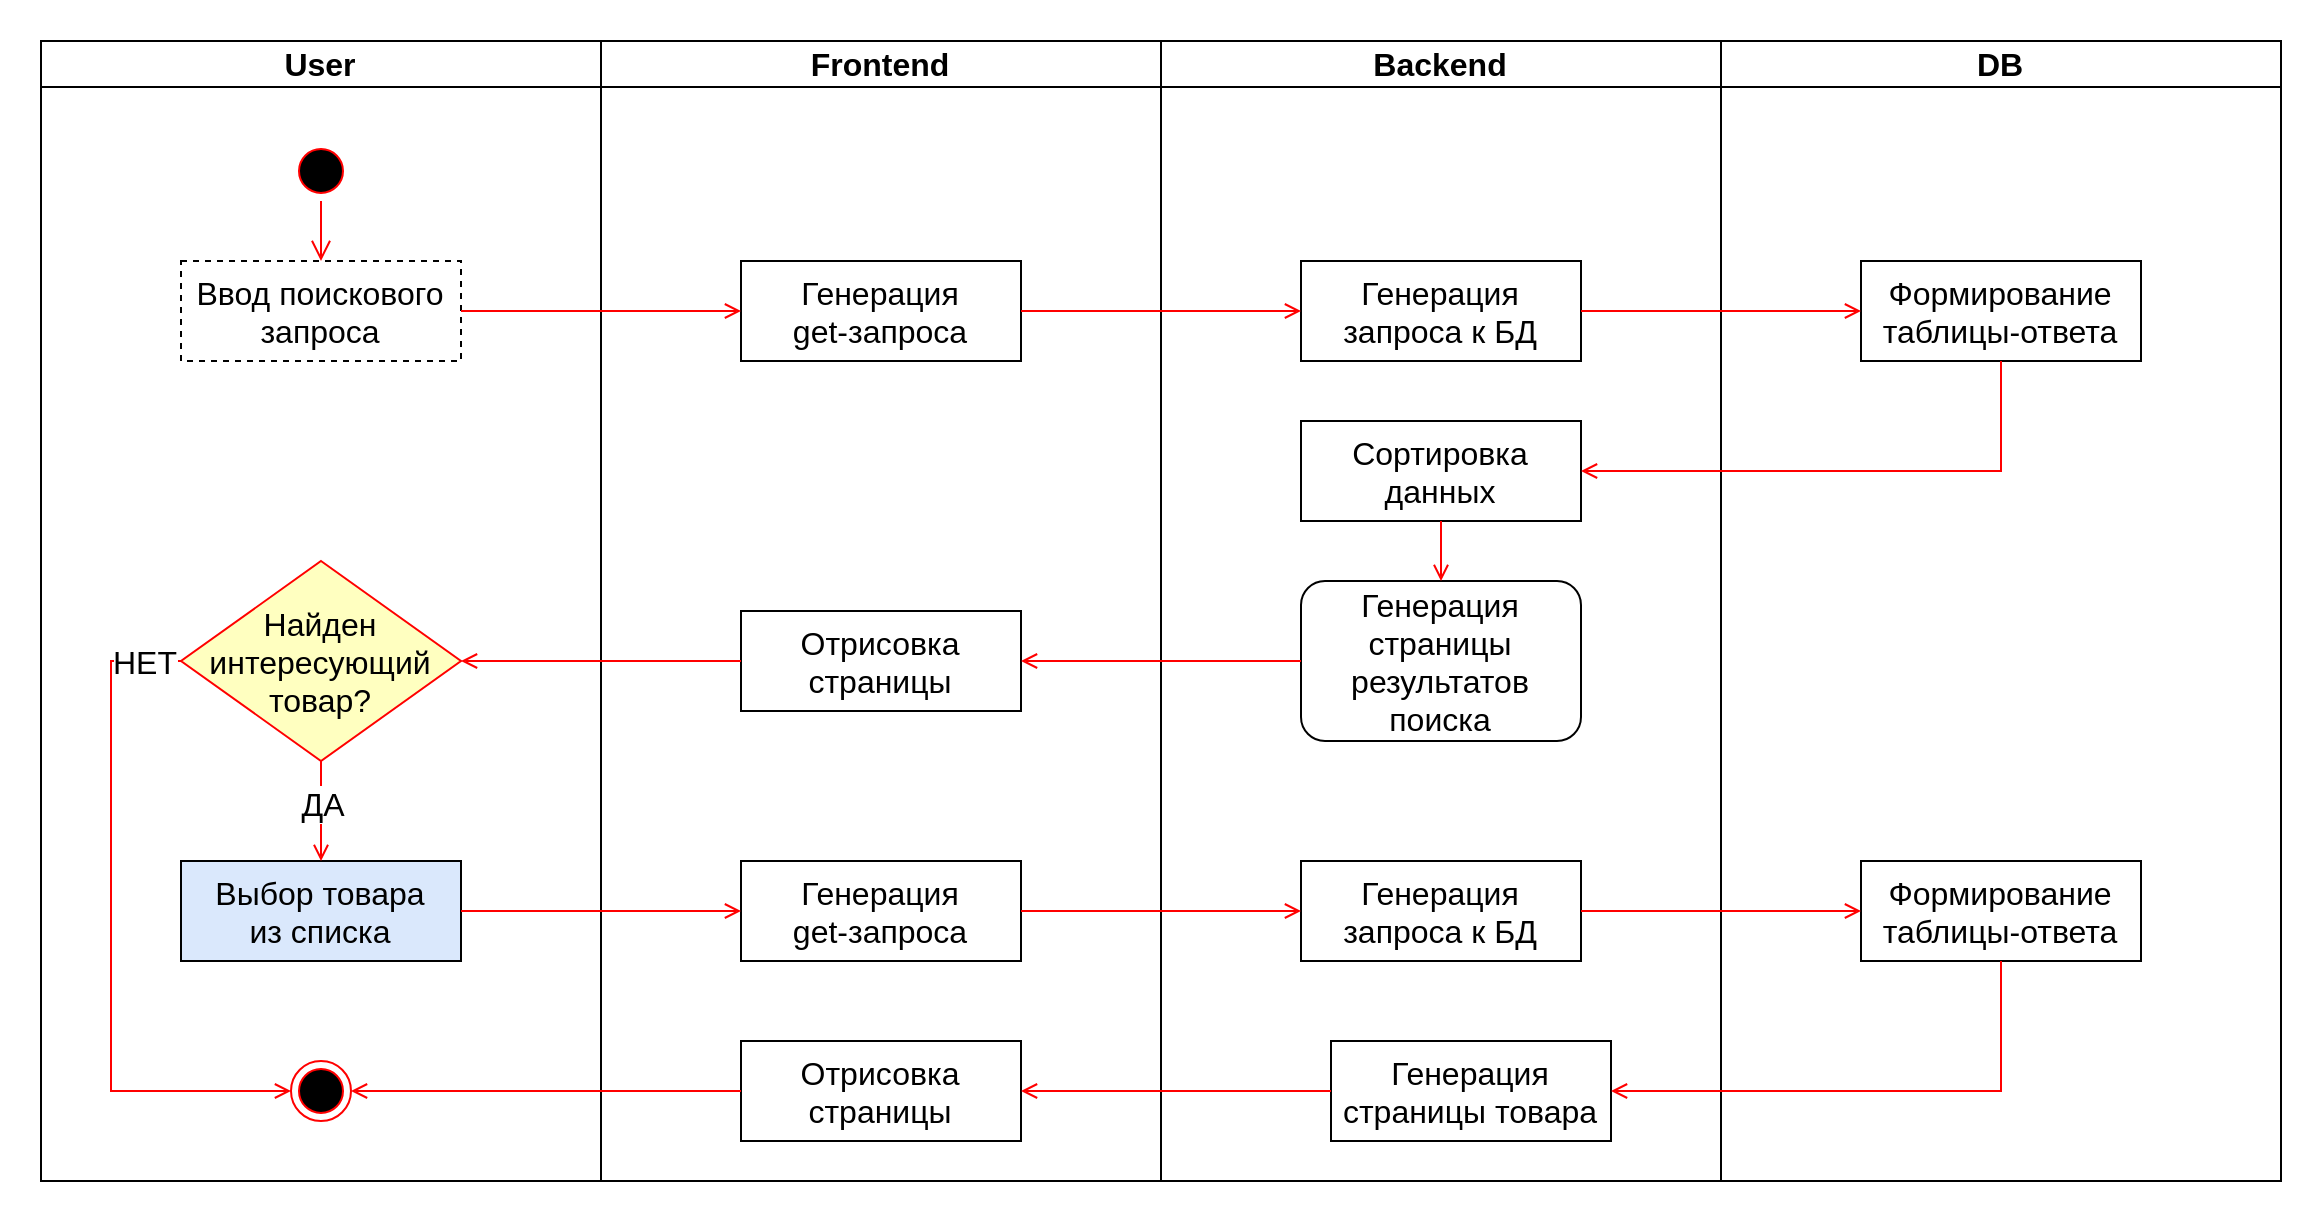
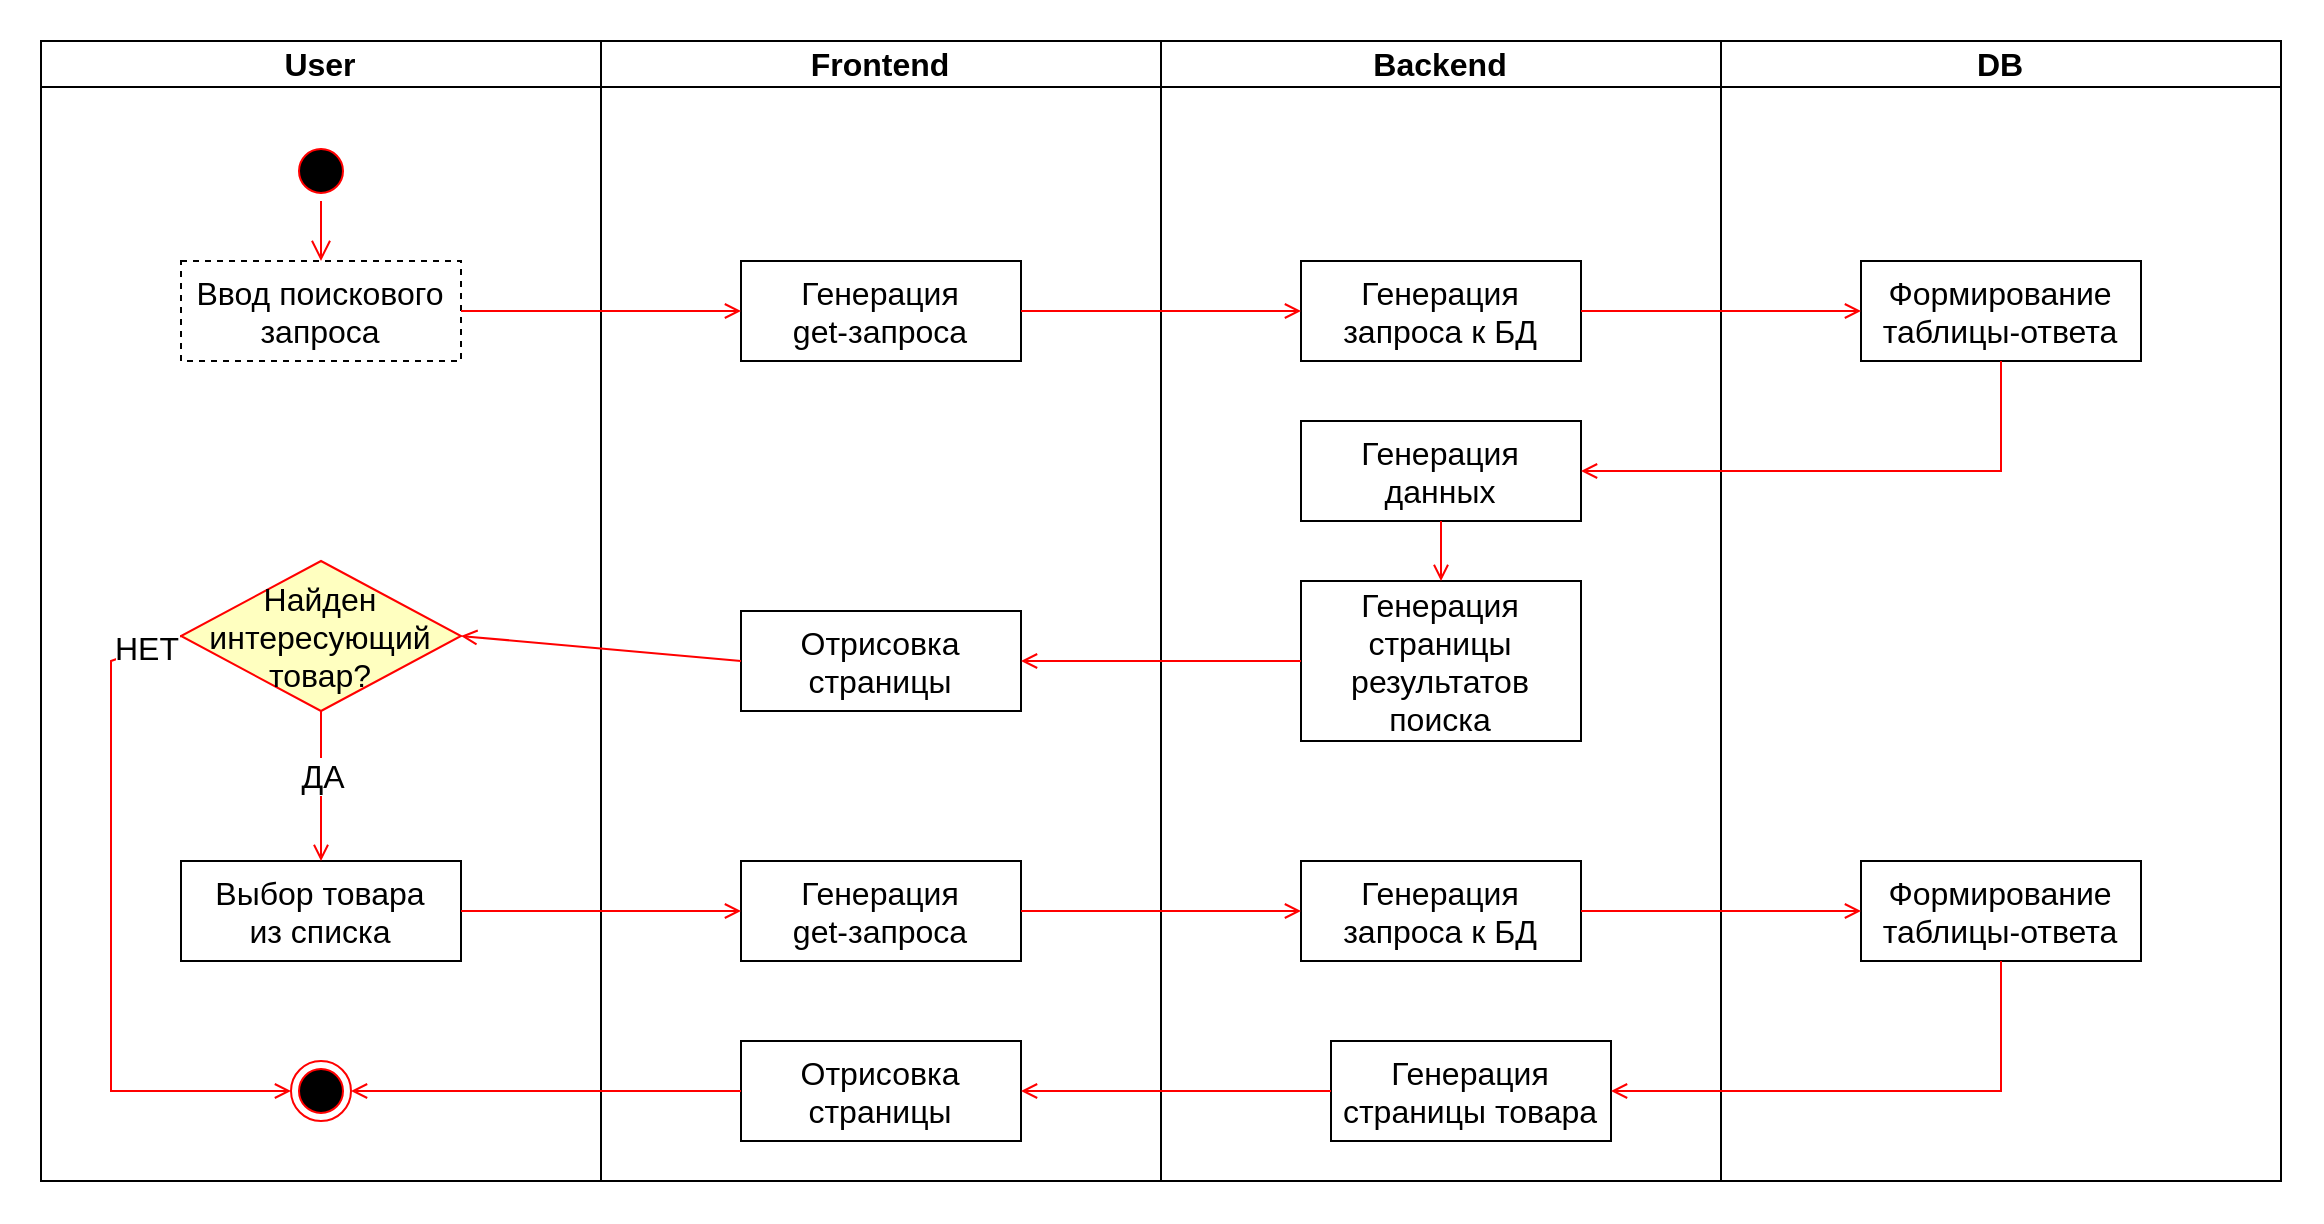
node "Сортировка данных": label "Сортировка данных" -> "Генерация данных"
node "Найден интересующий товар?": size 280x200 -> 280x150
node "Генерация страницы результатов поиска": shape rounded rectangle -> rectangle
node "Выбор товара из списка": fillcolor #dae8fc -> #ffffff
